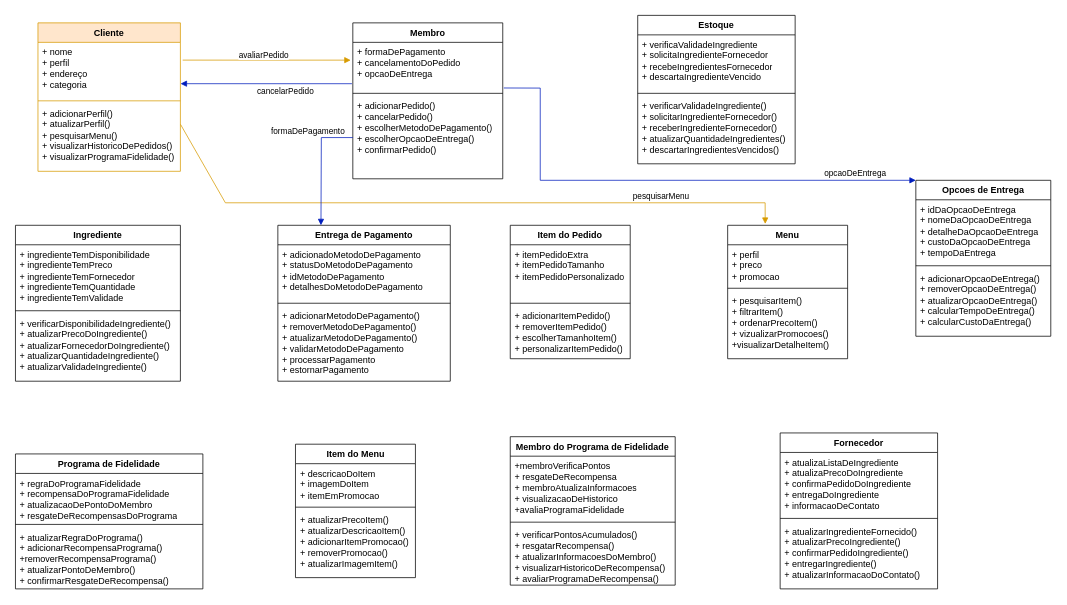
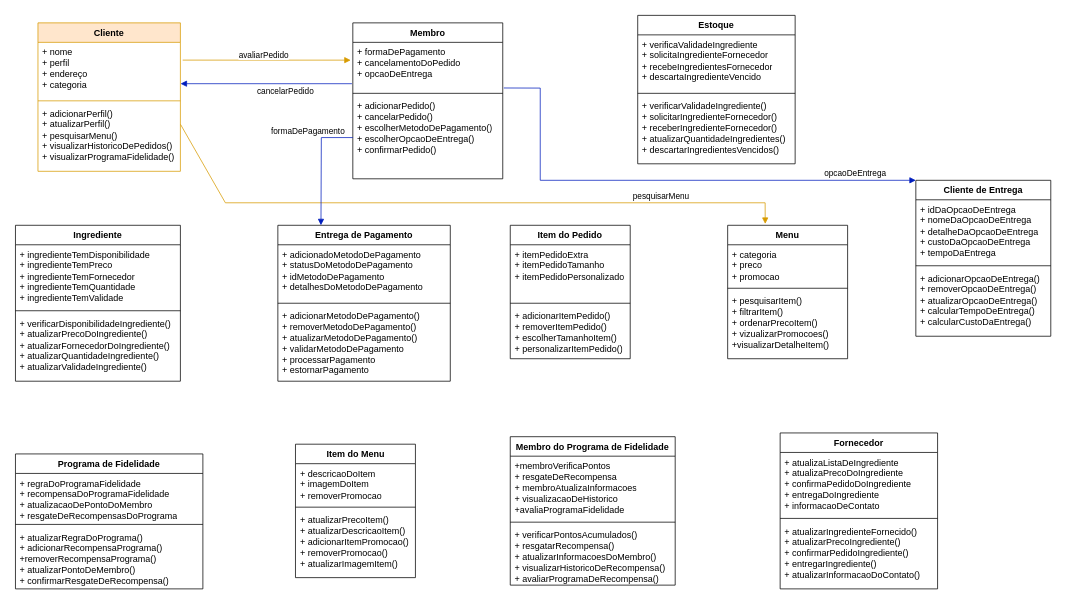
node "Opcoes de Entrega": label "Opcoes de Entrega" -> "Cliente de Entrega"
node "+ perfil + preco + promocao": label "+ perfil + preco + promocao" -> "+ categoria + preco + promocao"
node "+ descricaoDoItem + imagemDoItem + itemEmPromocao": label "+ descricaoDoItem + imagemDoItem + itemEmPromocao" -> "+ descricaoDoItem + imagemDoItem + removerPromocao"
